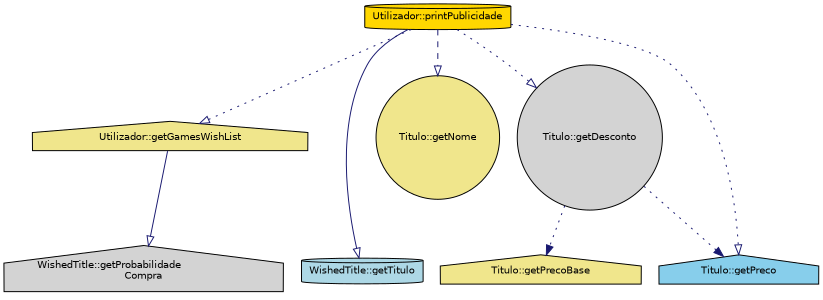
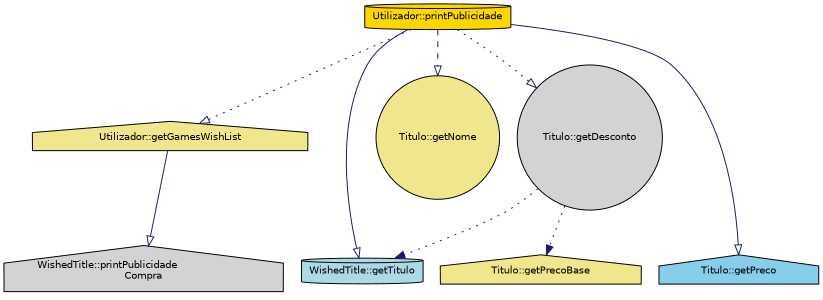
edge "Utilizador::printPublicidade" -> "Titulo::getPreco": style dotted -> solid
edge "Titulo::getDesconto" -> "Titulo::getPreco": now "Titulo::getDesconto" -> "WishedTitle::getTitulo"
node "WishedTitle::getProbabilidade Compra": label "WishedTitle::getProbabilidade Compra" -> "WishedTitle::printPublicidade Compra"
